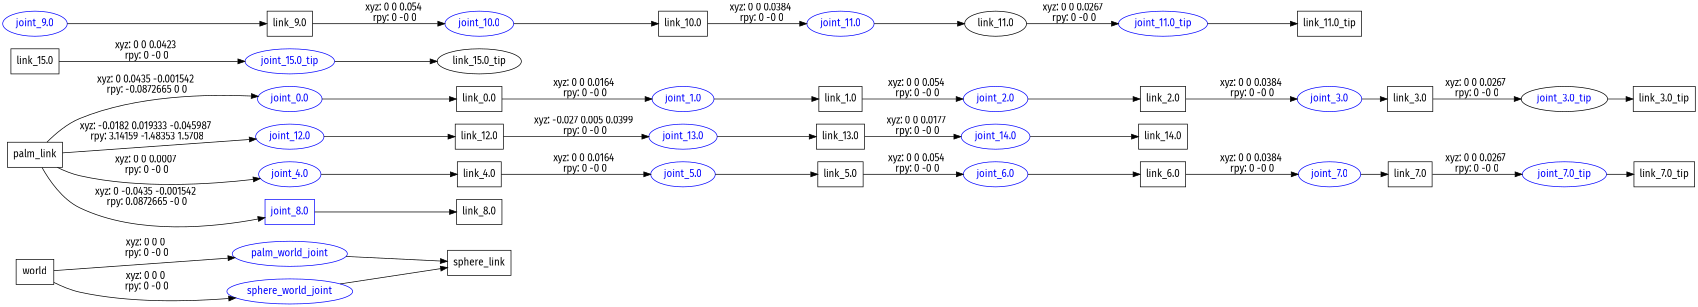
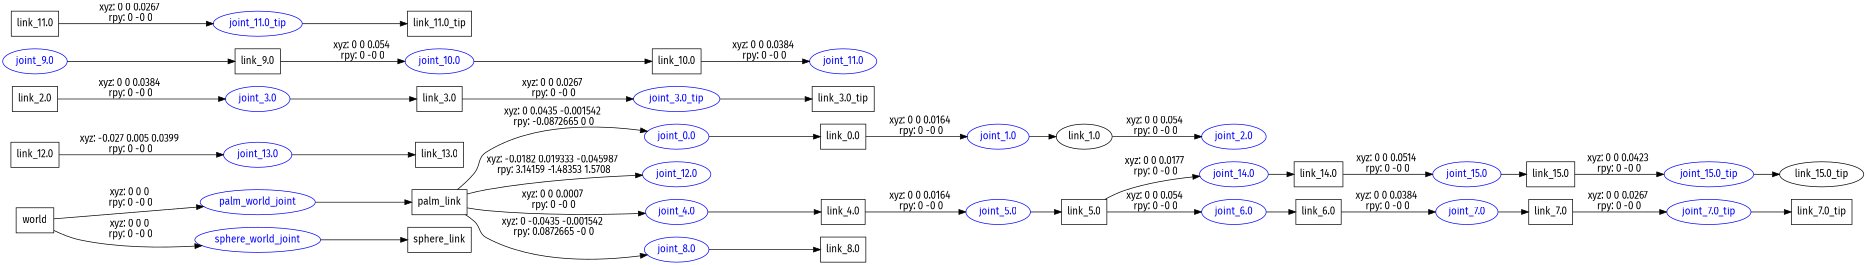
edge "joint_11.0" -> "link_11.0": removed
node "link_11.0": shape ellipse -> box
node "link_1.0": shape box -> ellipse
edge "joint_2.0" -> "link_2.0": removed
node "joint_3.0_tip": color black -> blue
edge "joint_12.0" -> "link_12.0": removed
edge "link_13.0" -> "joint_14.0": now "link_5.0" -> "joint_14.0"
node "joint_15.0": added
node "joint_8.0": shape box -> ellipse
edge "palm_world_joint" -> "sphere_link": now "palm_world_joint" -> "palm_link"
